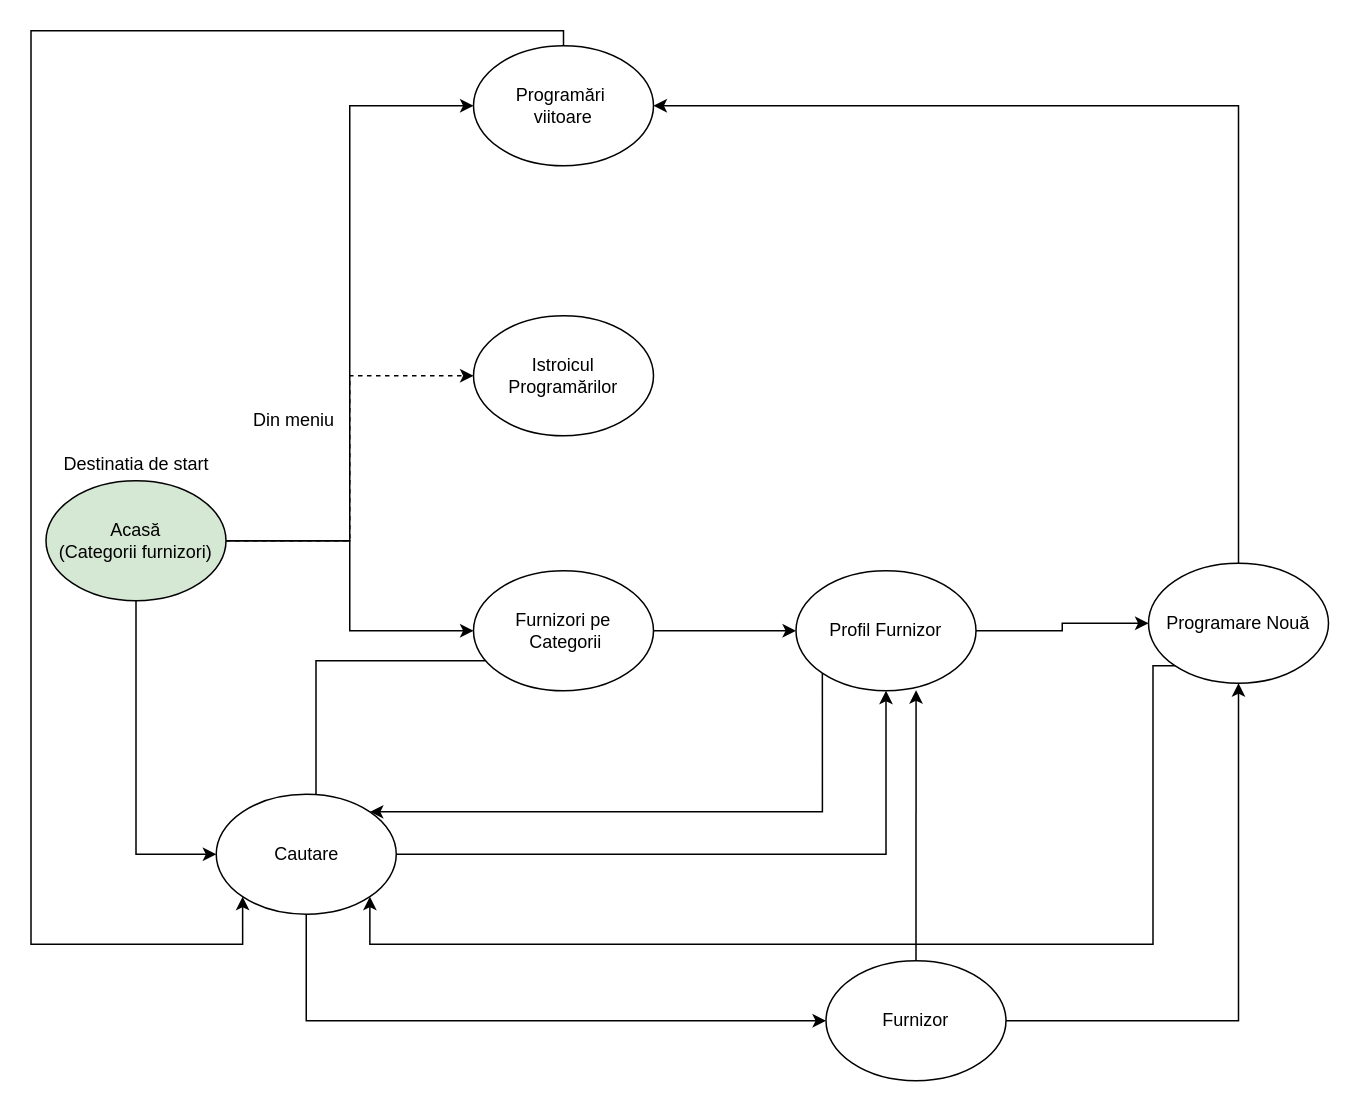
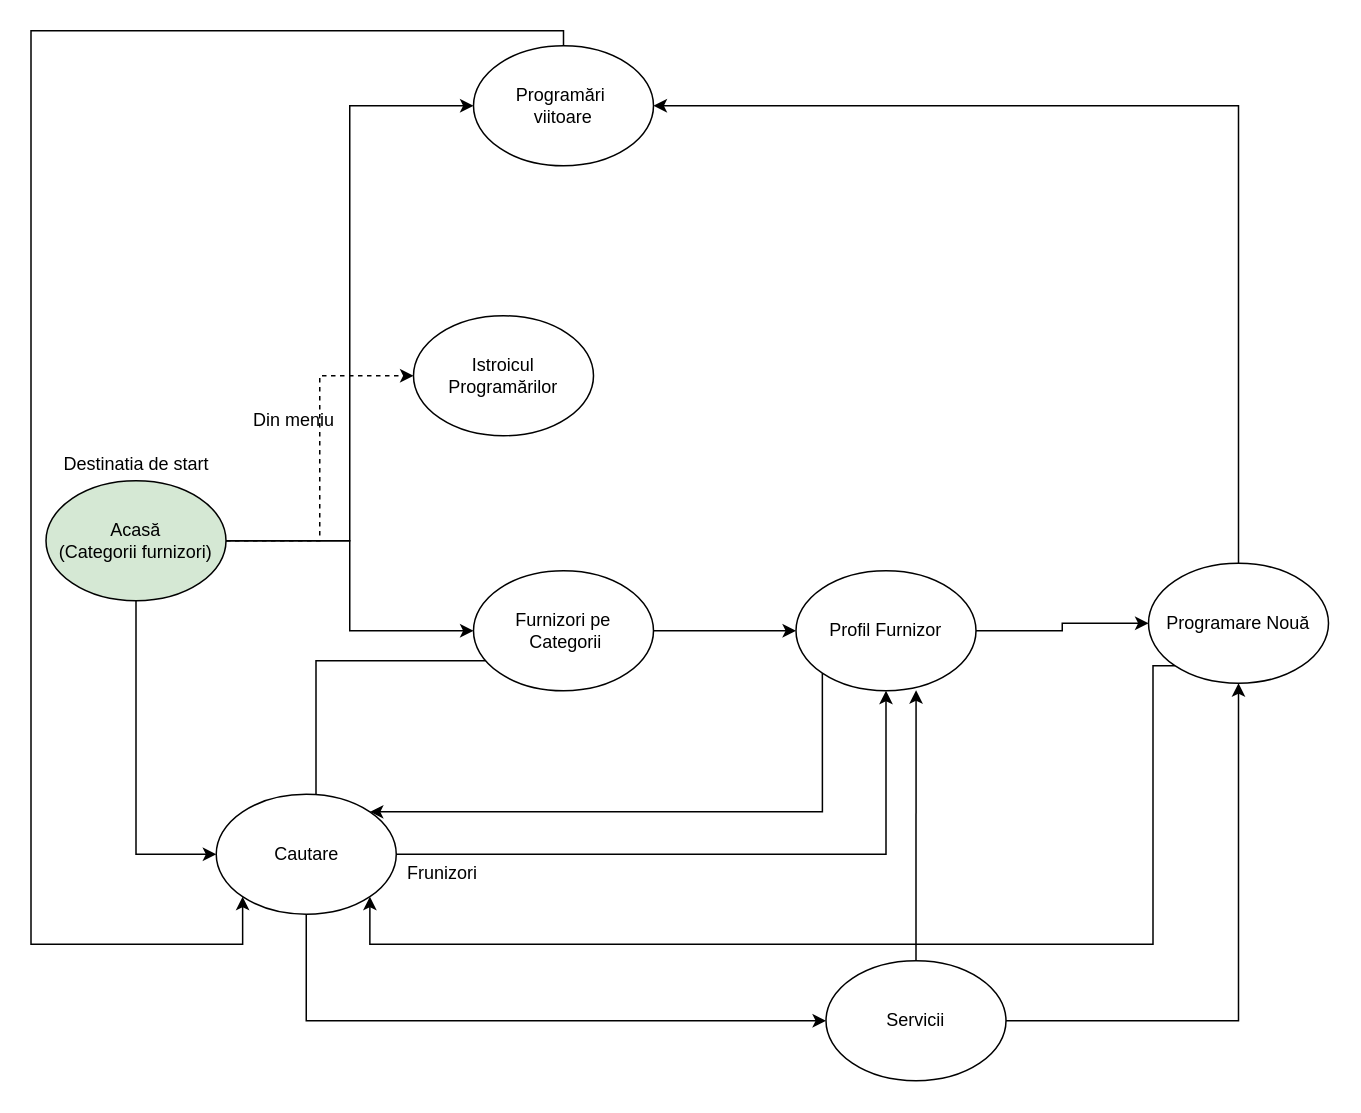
node "Istroicul Programărilor": moved (563, 376) -> (503, 376)
node "Frunizori": added
node "Furnizor": label "Furnizor" -> "Servicii"
